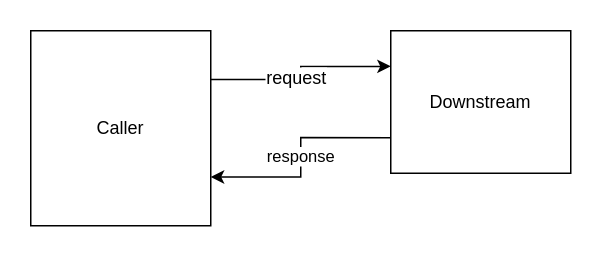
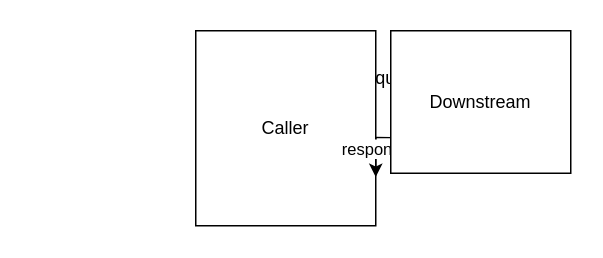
node "Caller": moved (121, 128) -> (286, 128)
